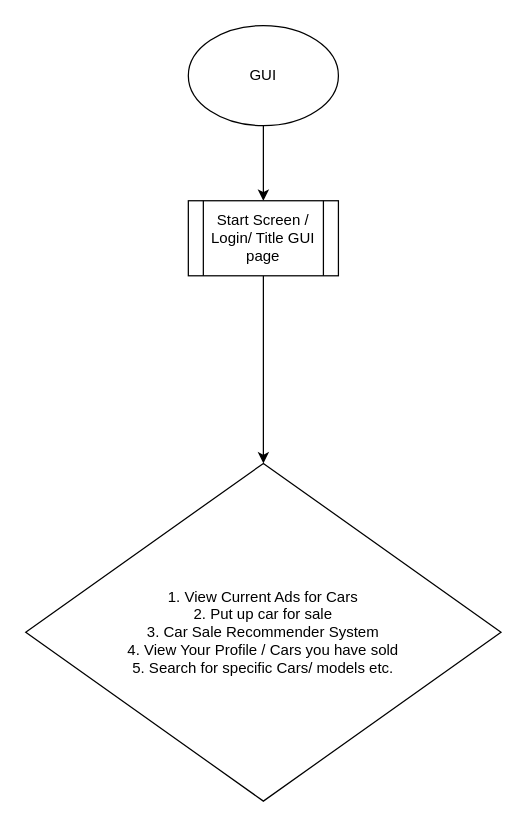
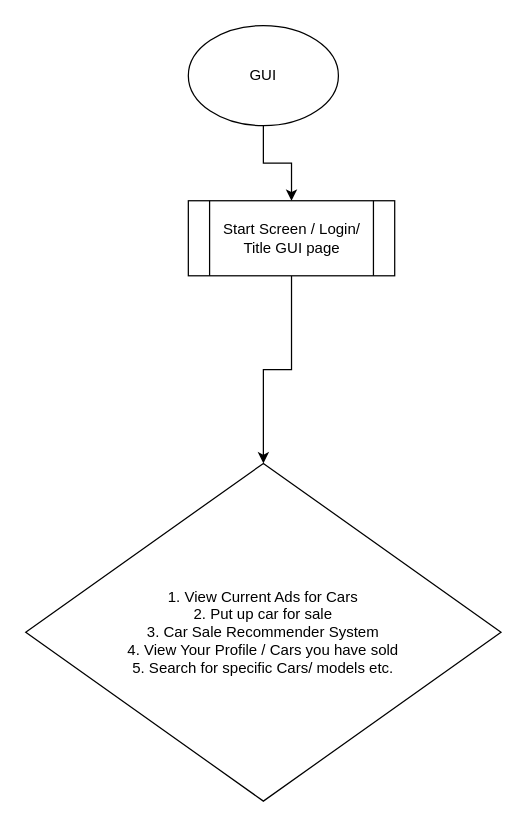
node "Start Screen / Login/ Title GUI page": size 150x75 -> 206x75
